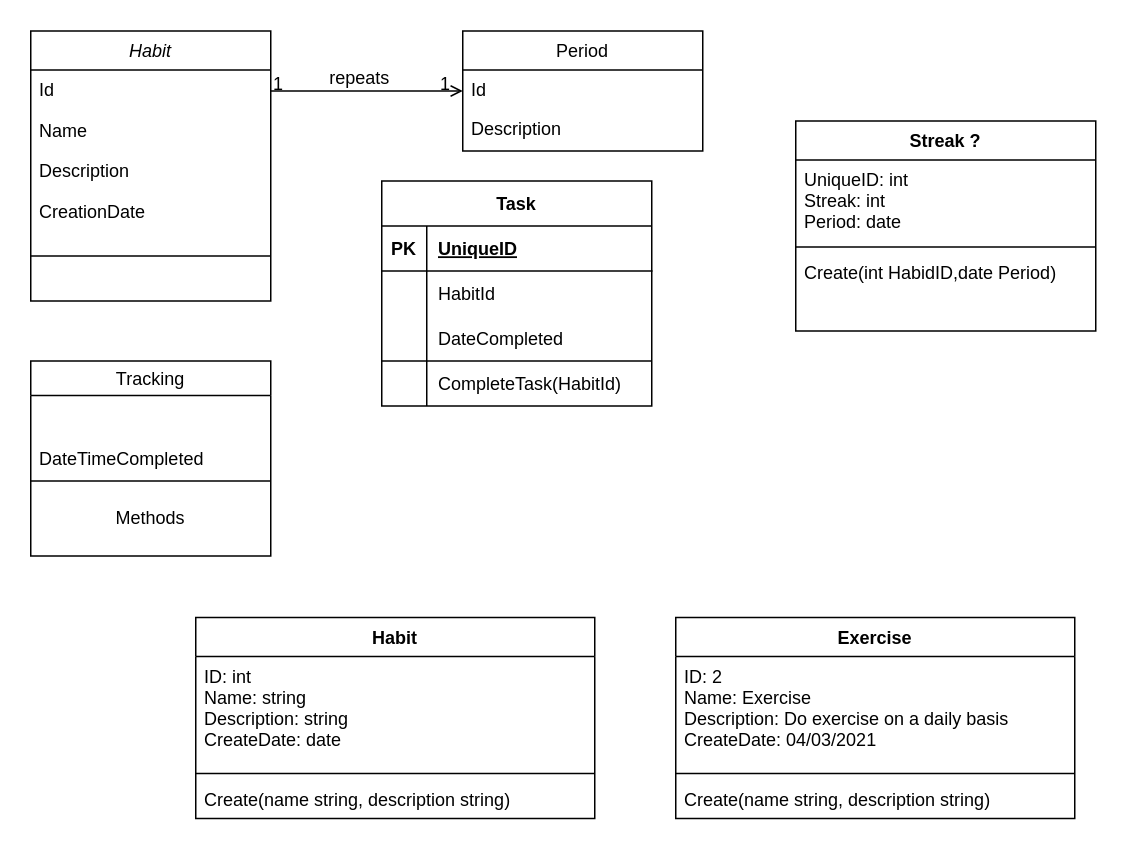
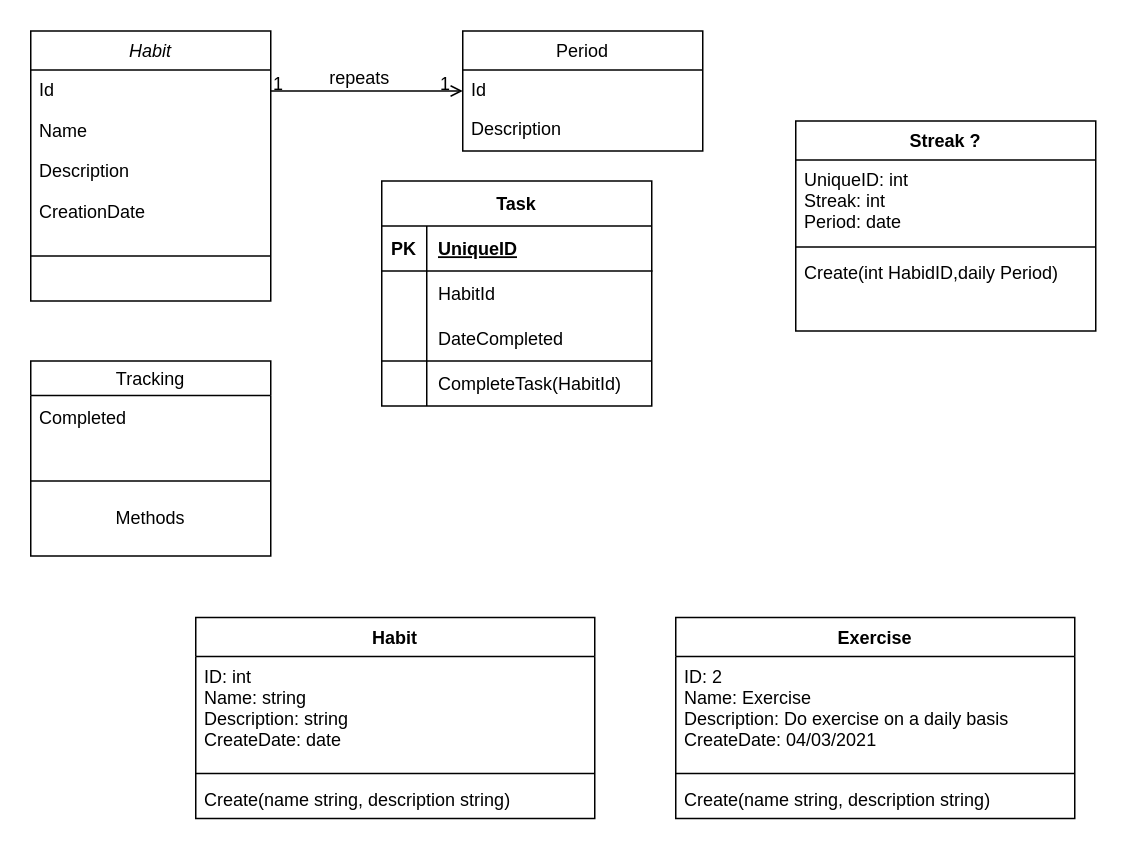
node "Create(int HabidID,date Period)": label "Create(int HabidID,date Period)" -> "Create(int HabidID,daily Period)"
node "Completed": added
node "DateTimeCompleted": removed
